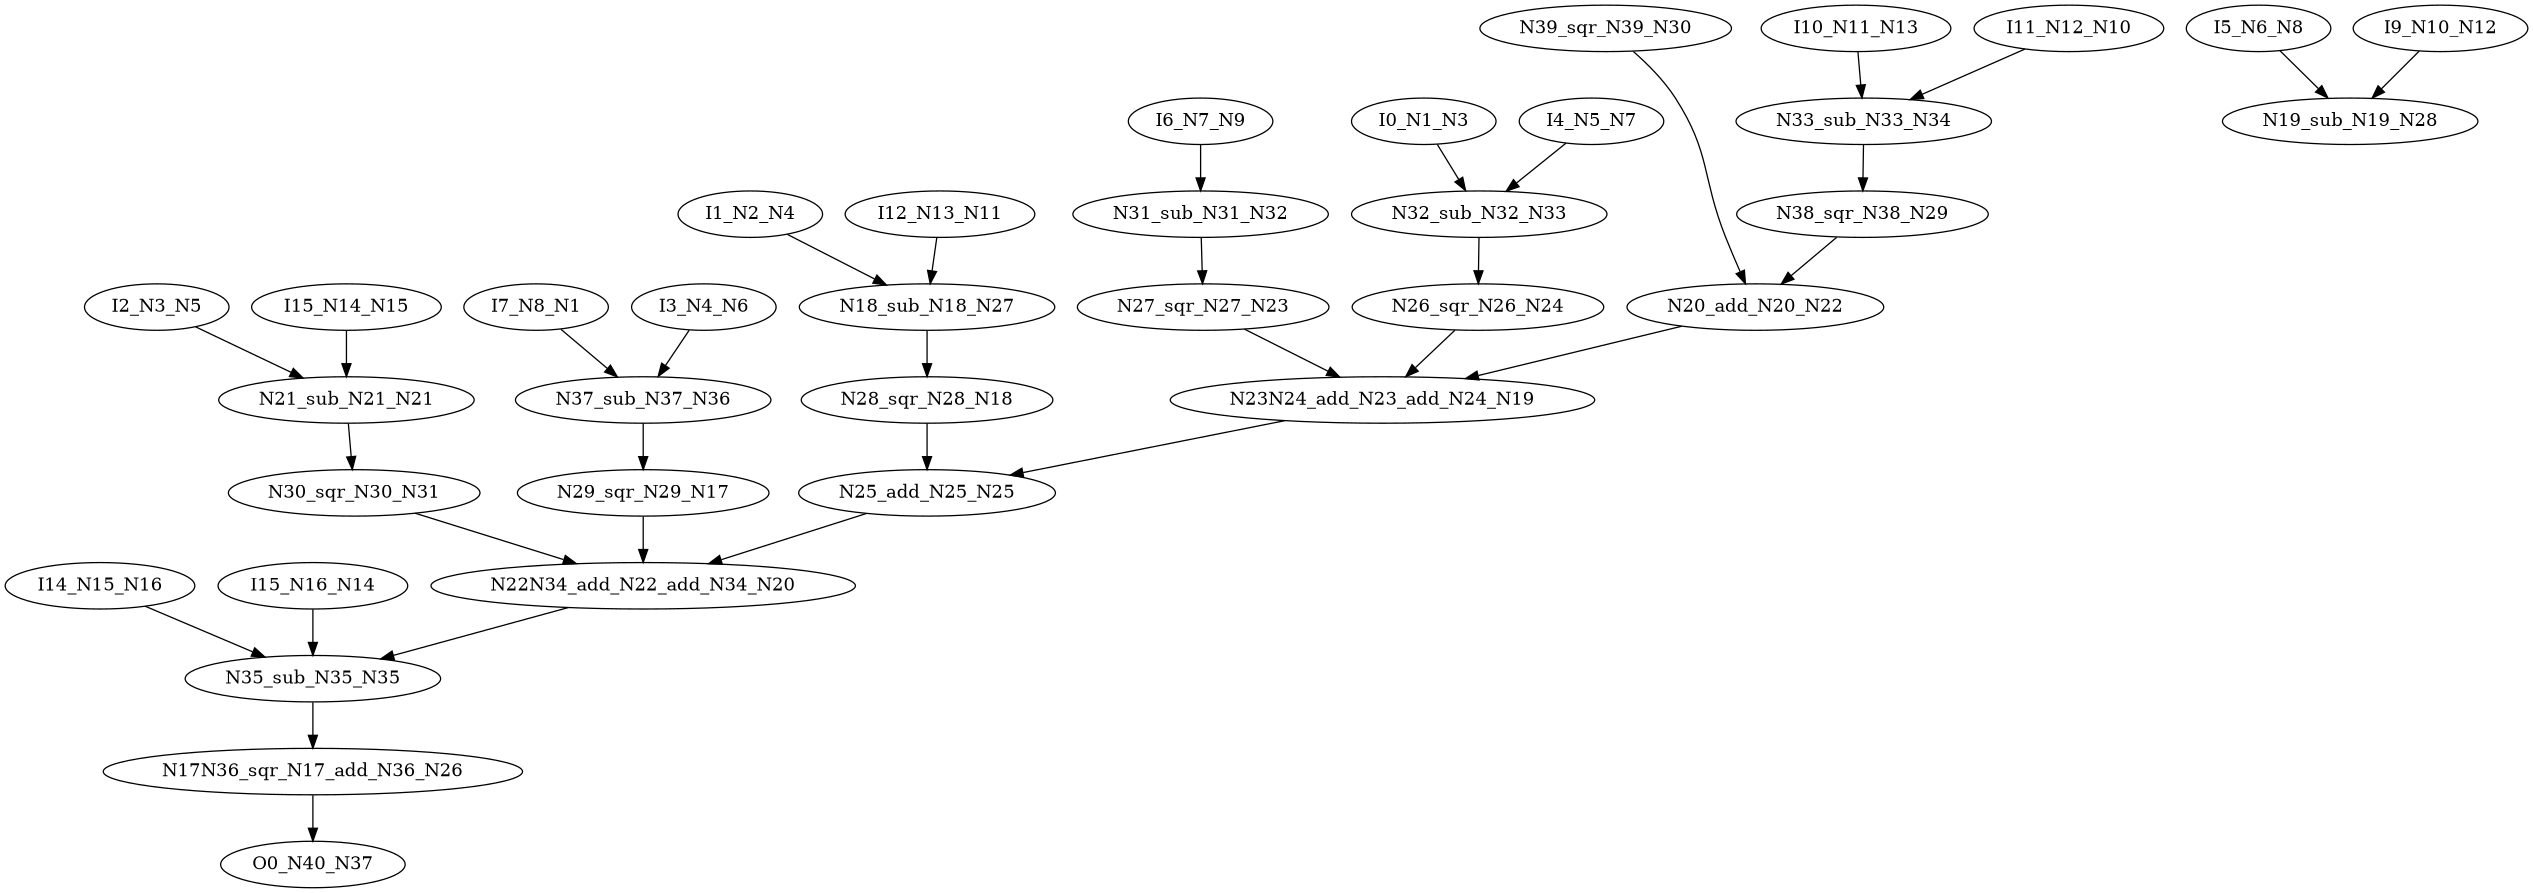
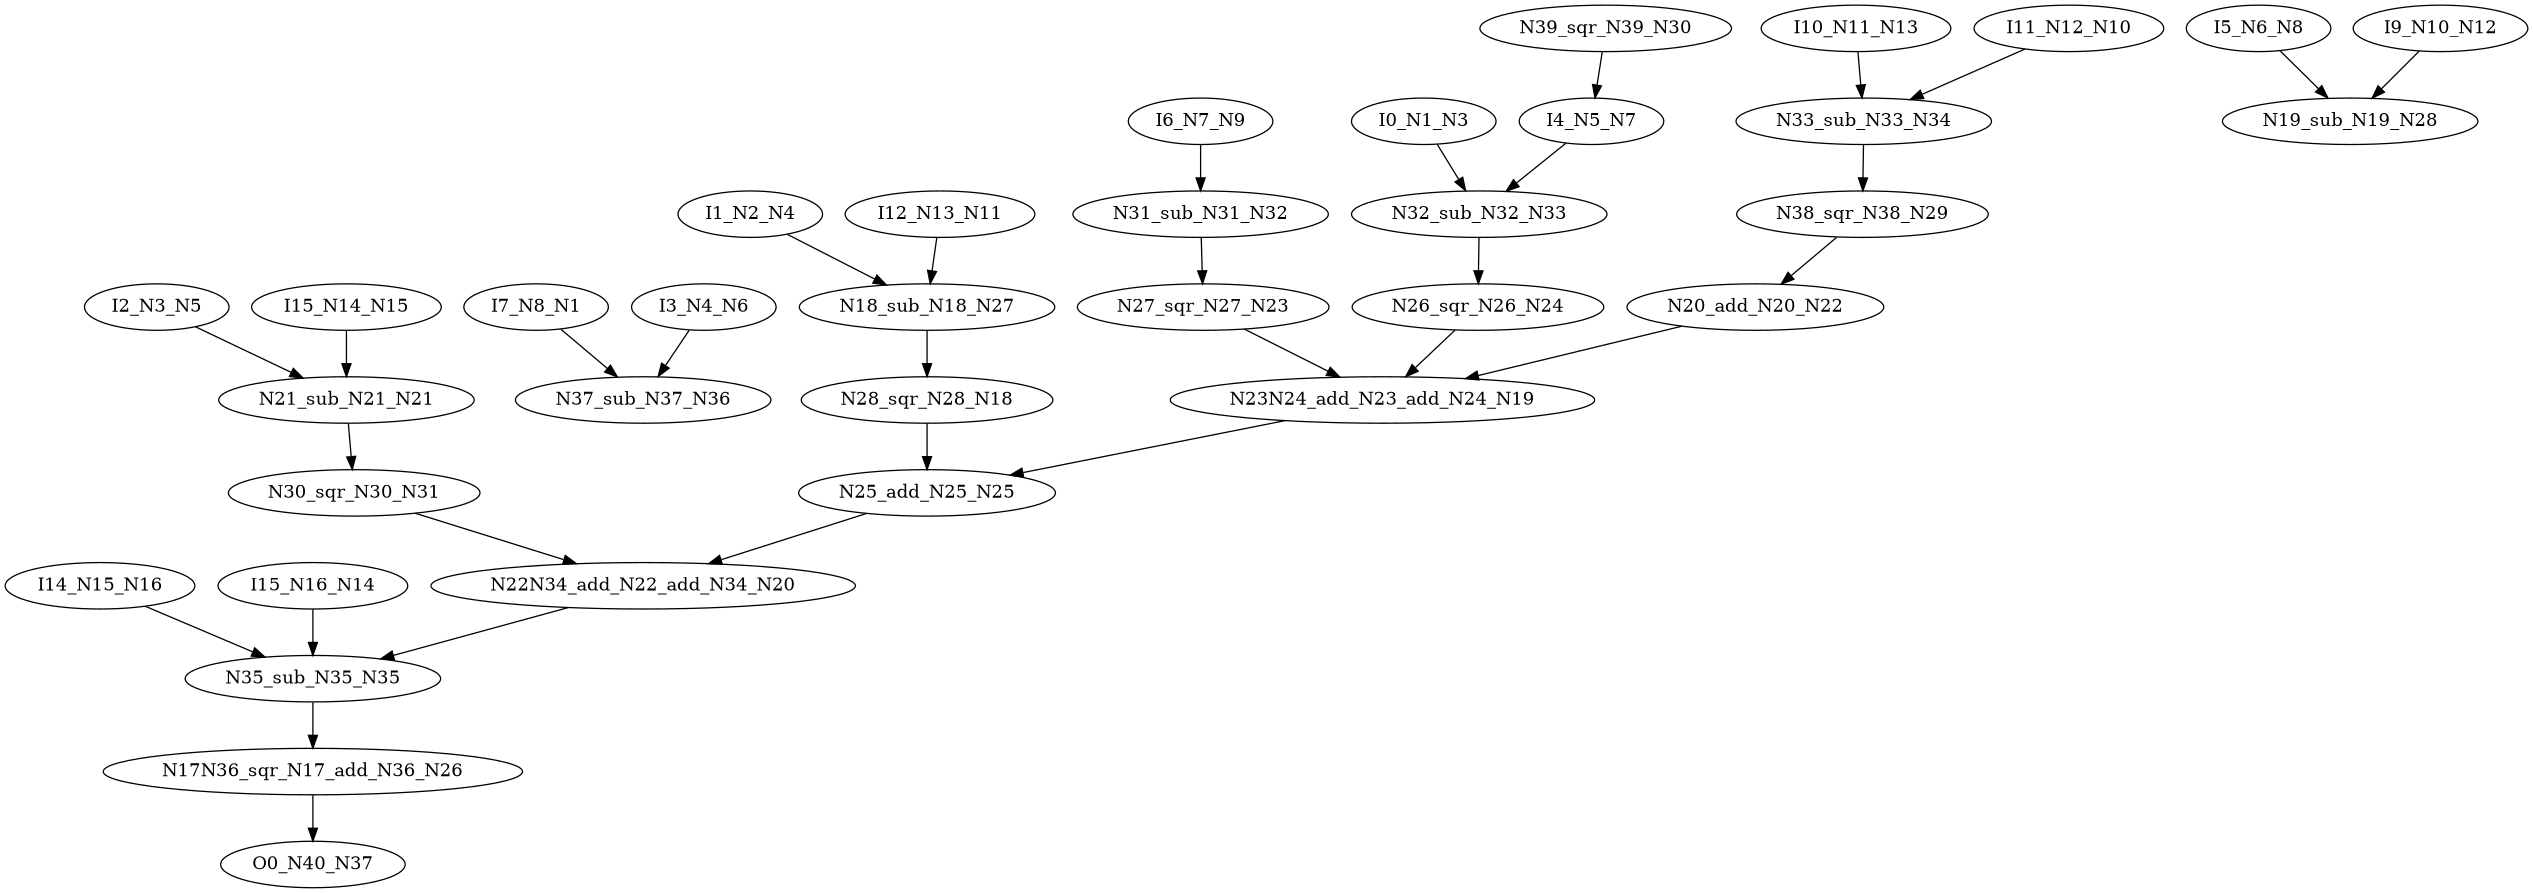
edge "N39_sqr_N39_N30" -> "N20_add_N20_N22": now "N39_sqr_N39_N30" -> "I4_N5_N7"
node "N29_sqr_N29_N17": removed
